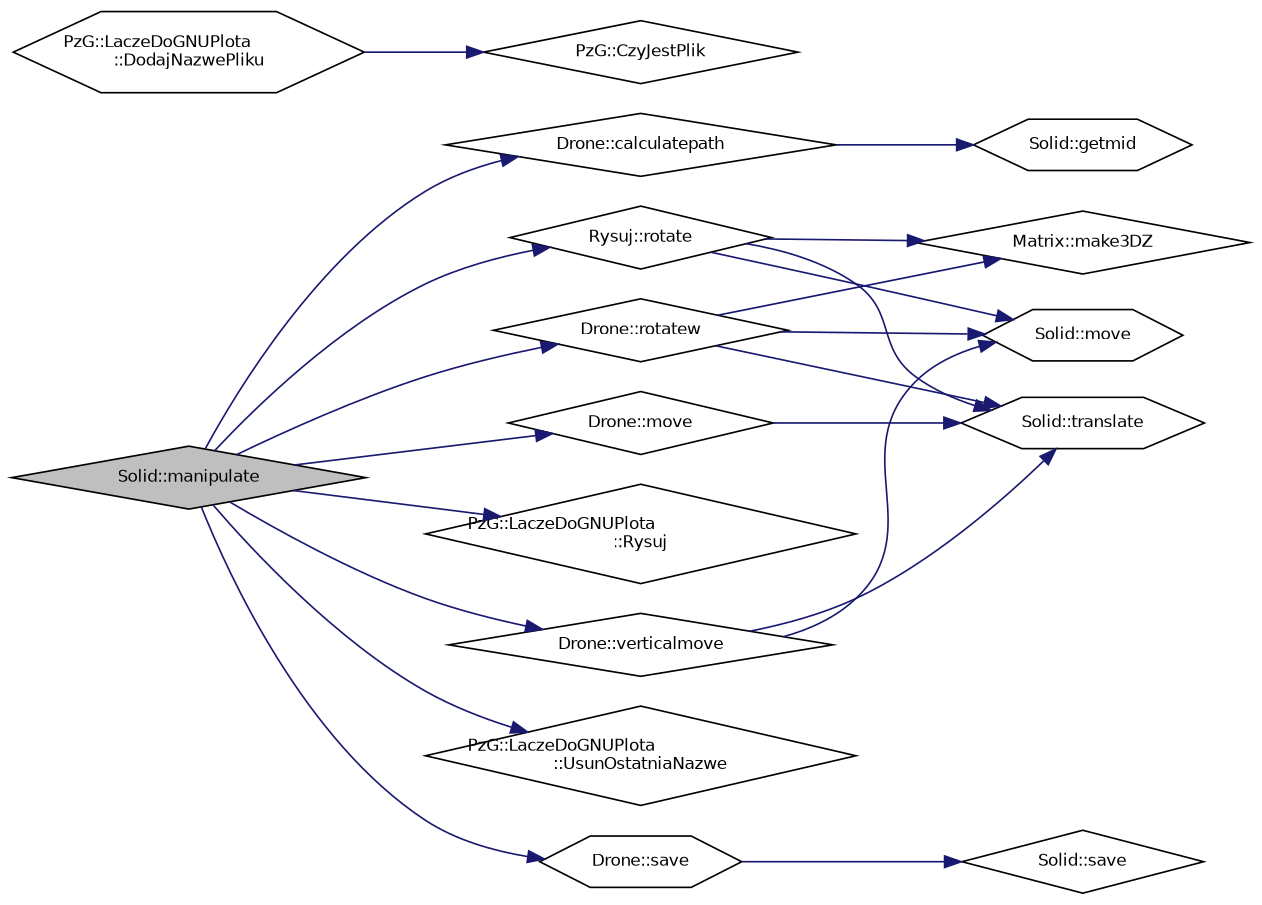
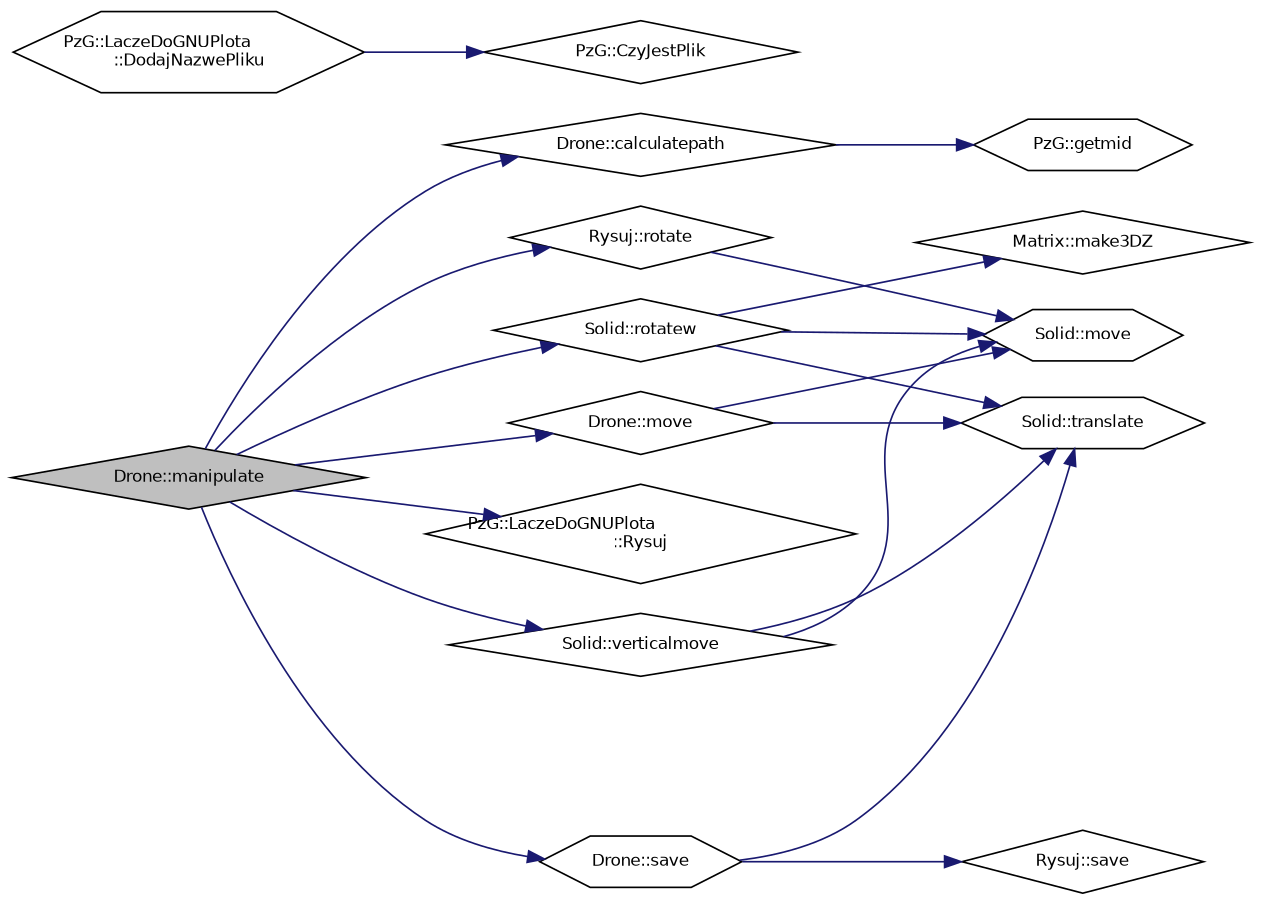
node "Solid::getmid": label "Solid::getmid" -> "PzG::getmid"
edge "Rysuj::rotate" -> "Matrix::make3DZ": removed
edge "Rysuj::rotate" -> "Solid::translate": now "Drone::save" -> "Solid::translate"
node "Drone::rotatew": label "Drone::rotatew" -> "Solid::rotatew"
edge "Drone::move" -> "Solid::move": added
node "Solid::manipulate": label "Solid::manipulate" -> "Drone::manipulate"
node "Drone::verticalmove": label "Drone::verticalmove" -> "Solid::verticalmove"
node "PzG::LaczeDoGNUPlota ::UsunOstatniaNazwe": removed
node "Solid::save": label "Solid::save" -> "Rysuj::save"
